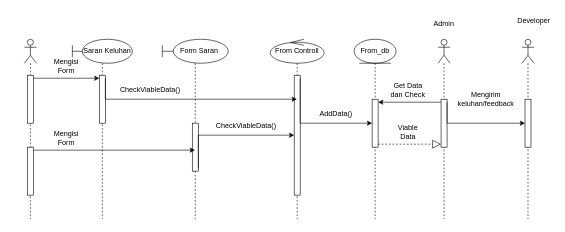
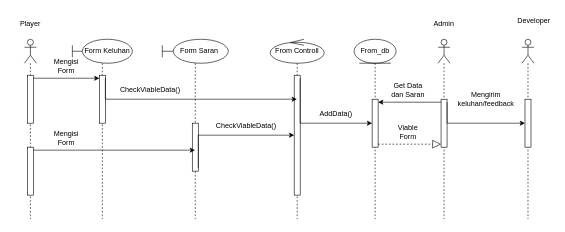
node "Player": added
node "Saran Keluhan": label "Saran Keluhan" -> "Form Keluhan"
node "Get Data dan Check": label "Get Data dan Check" -> "Get Data dan Saran"
node "Viable Data": label "Viable Data" -> "Viable Form"
